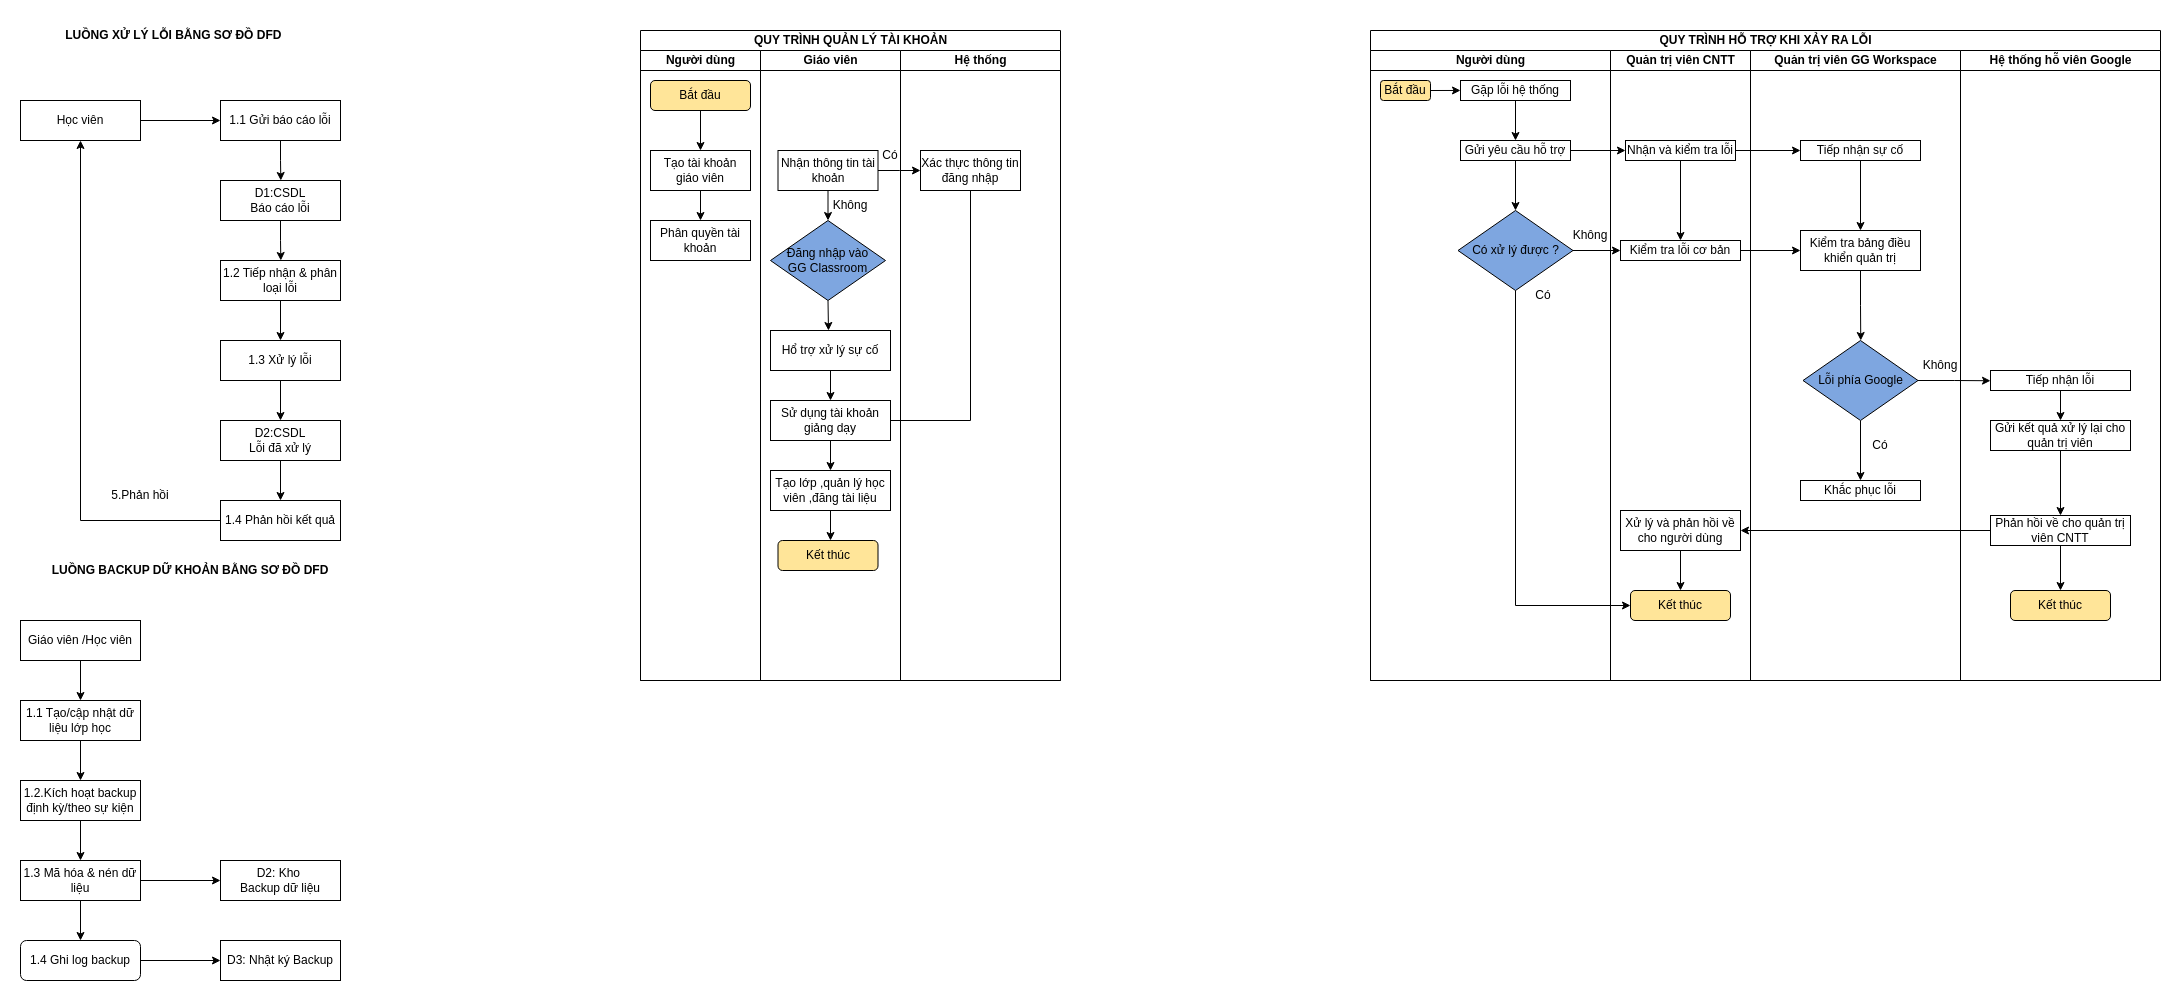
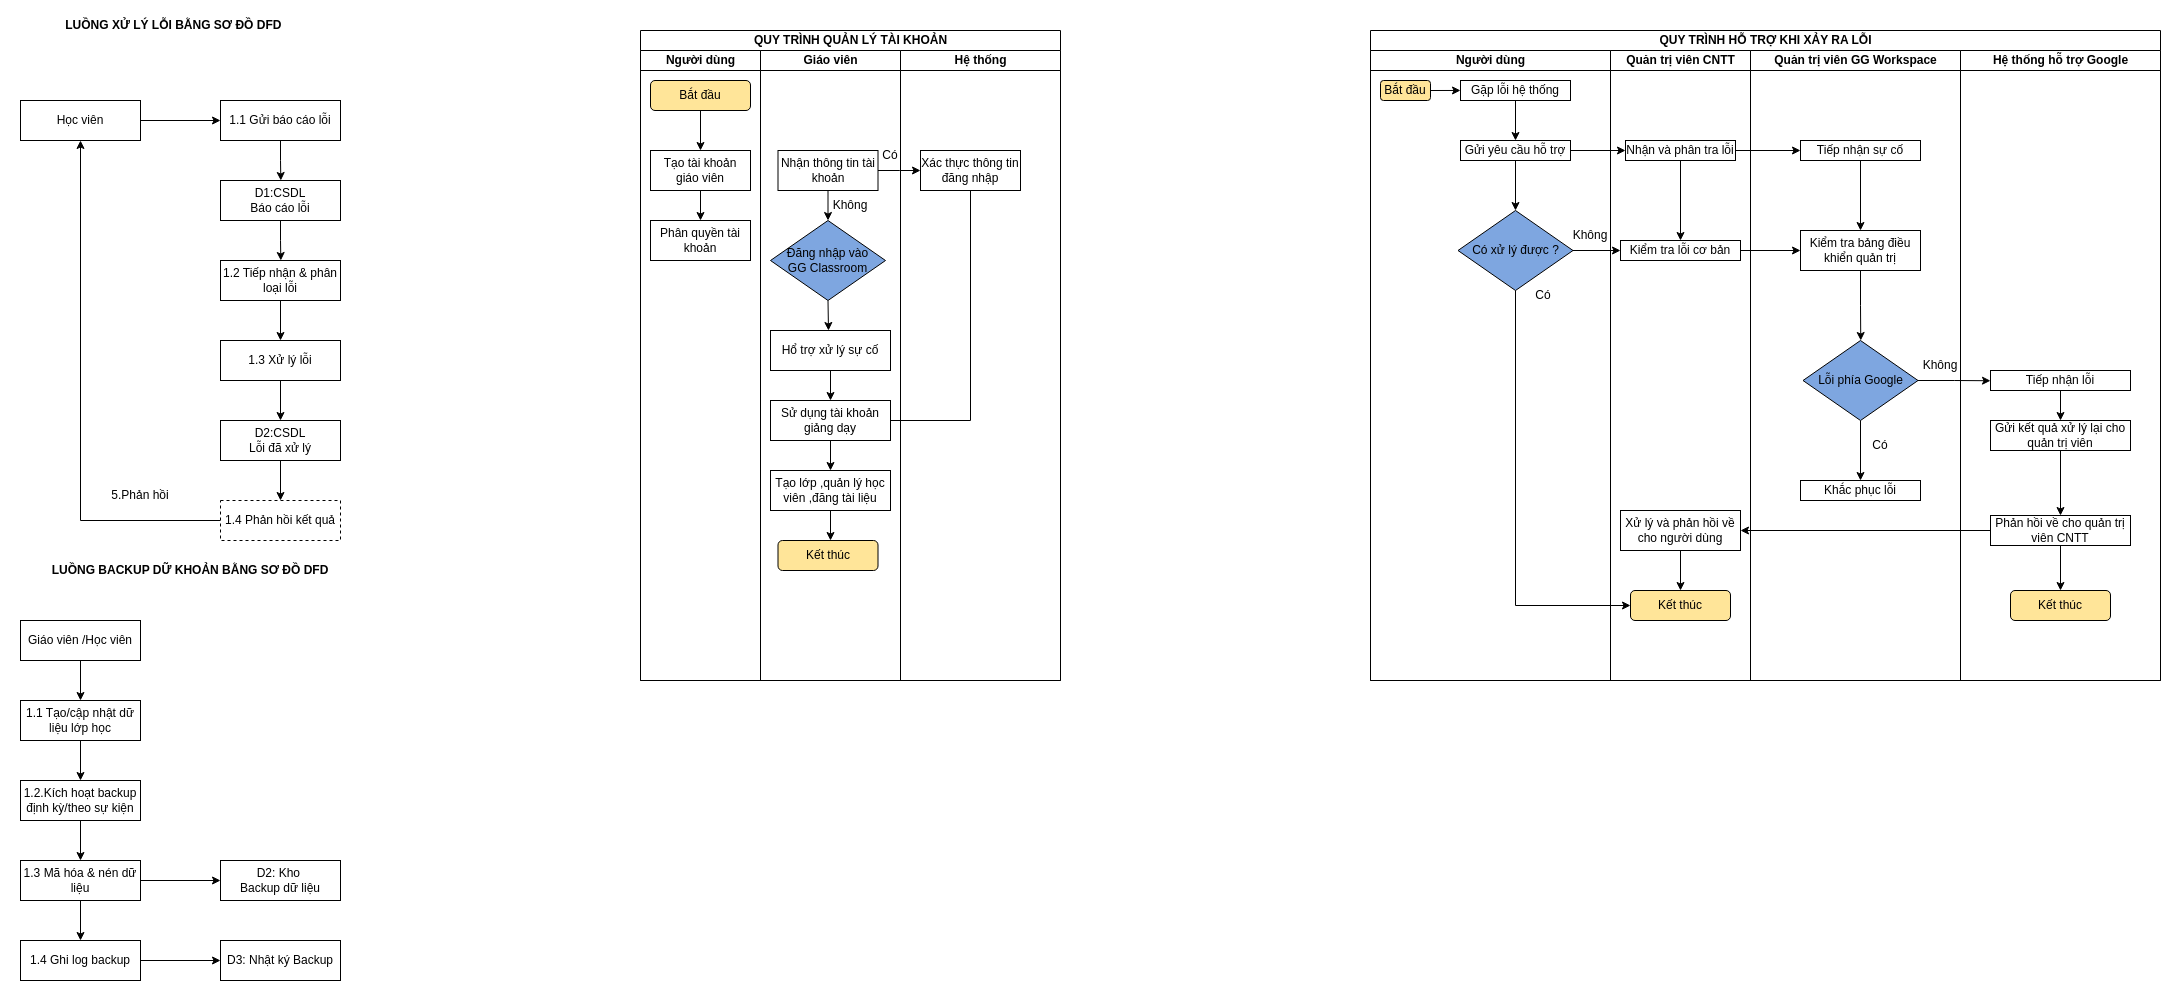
node "LUỒNG XỬ LÝ LỖI BẰNG SƠ ĐỒ DFD": moved (176, 36) -> (176, 26)
node "Hệ thống hỗ viên Google": label "Hệ thống hỗ viên Google" -> "Hệ thống hỗ trợ Google"
node "Nhận và kiểm tra lỗi": label "Nhận và kiểm tra lỗi" -> "Nhận và phân tra lỗi"
node "1.4 Phản hồi kết quả": style solid -> dashed
node "1.4 Ghi log backup": shape rounded rectangle -> rectangle
